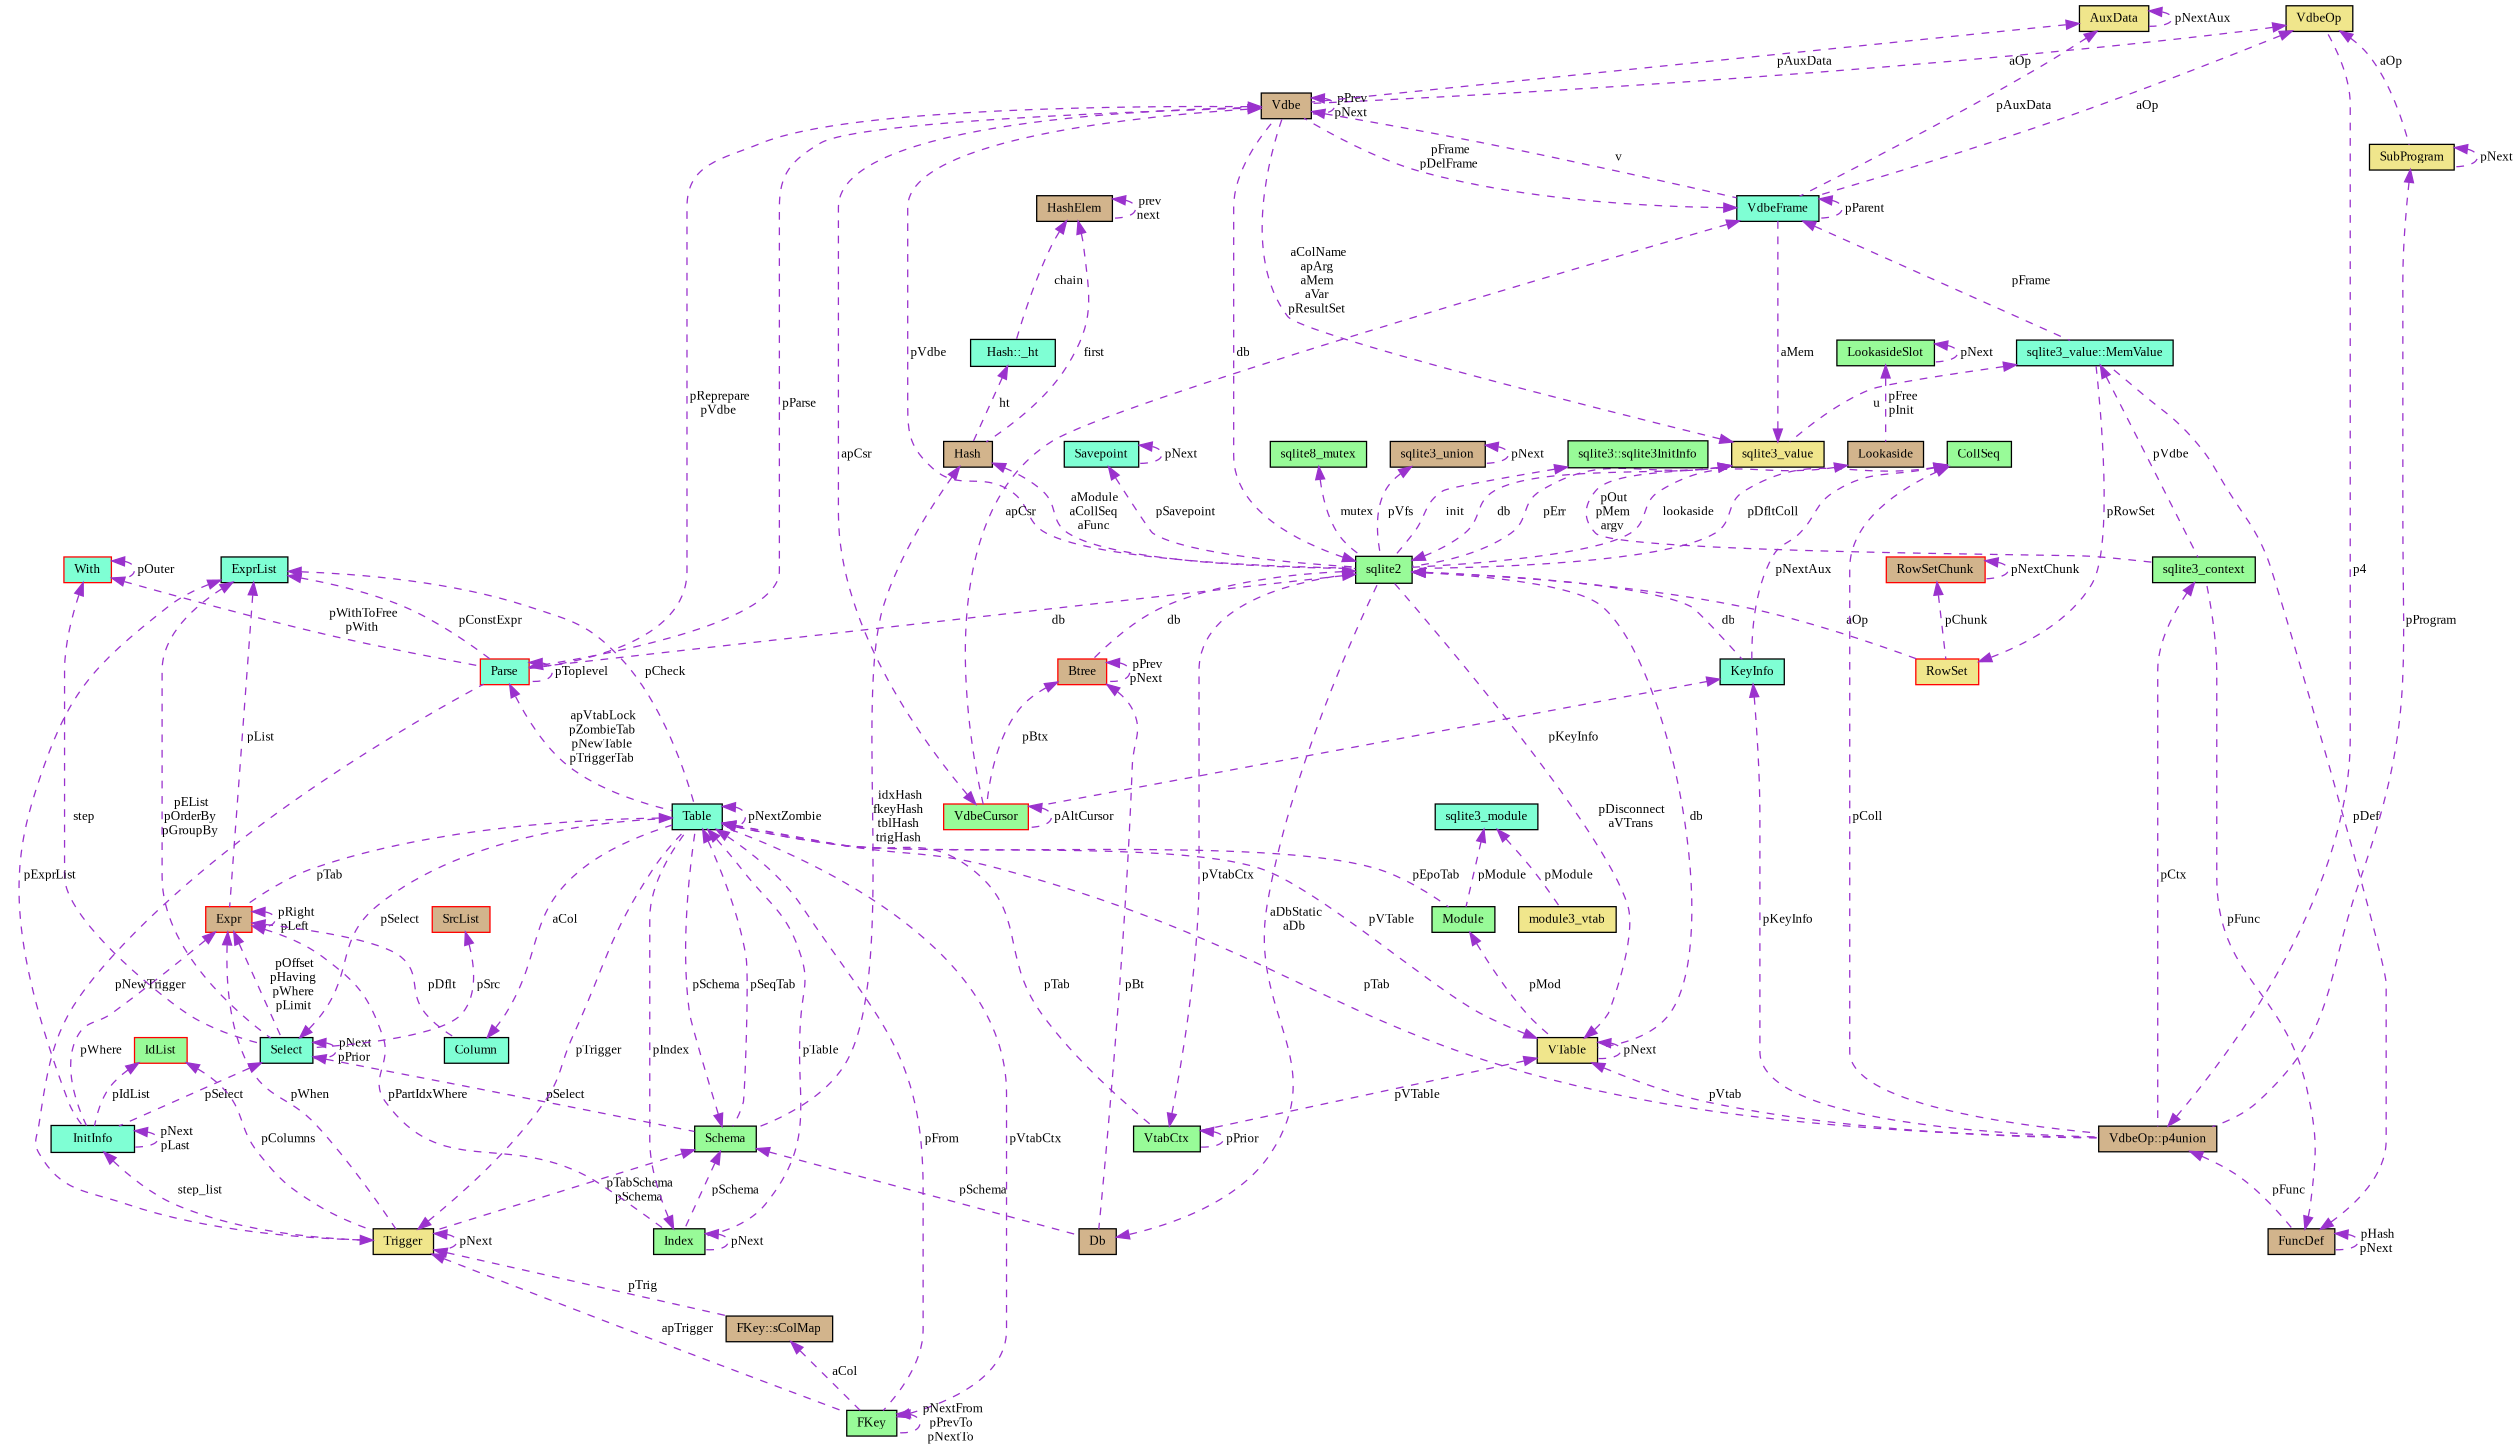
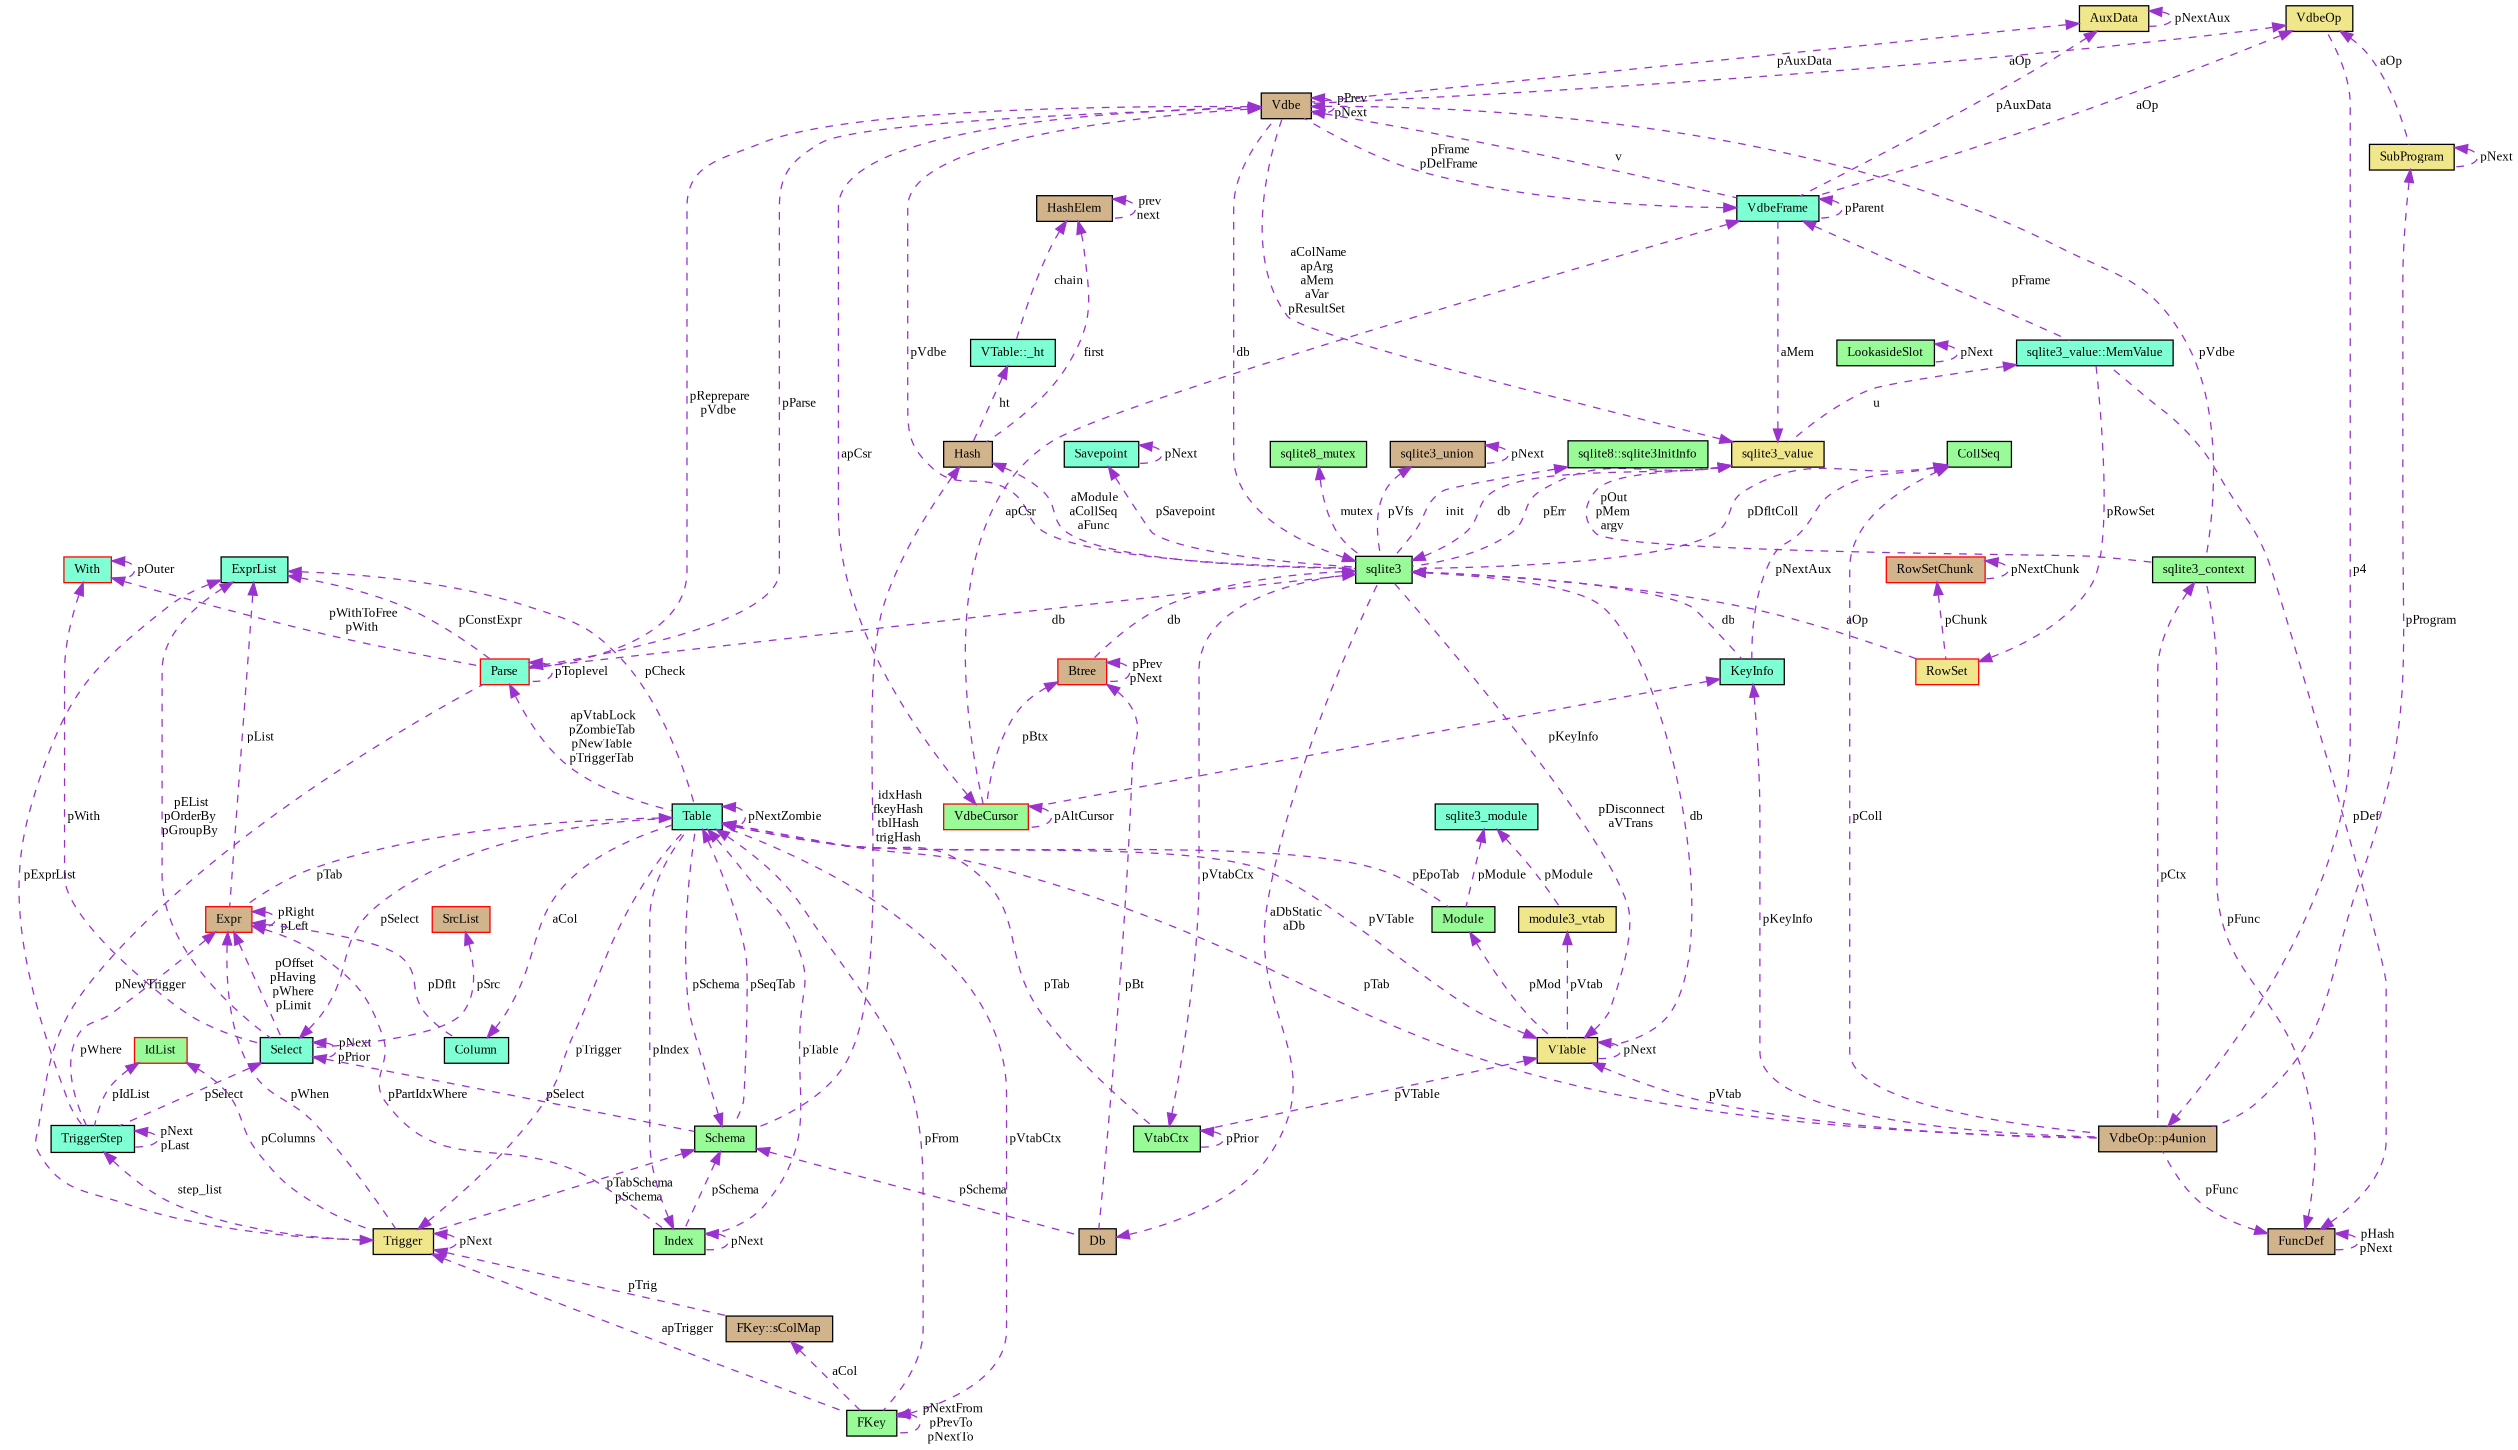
node "Hash::_ht": label "Hash::_ht" -> "VTable::_ht"
node "sqlite3::sqlite3InitInfo": label "sqlite3::sqlite3InitInfo" -> "sqlite8::sqlite3InitInfo"
node "Lookaside": removed
edge "sqlite3_context" -> "sqlite3_value::MemValue": now "sqlite3_context" -> "Vdbe"
node "sqlite2": label "sqlite2" -> "sqlite3"
edge "Select" -> "With": label " step" -> " pWith"
edge "VTable" -> "module3_vtab": added, label "pVtab"
node "InitInfo": label "InitInfo" -> "TriggerStep"
edge "FuncDef" -> "VdbeOp::p4union": reversed
